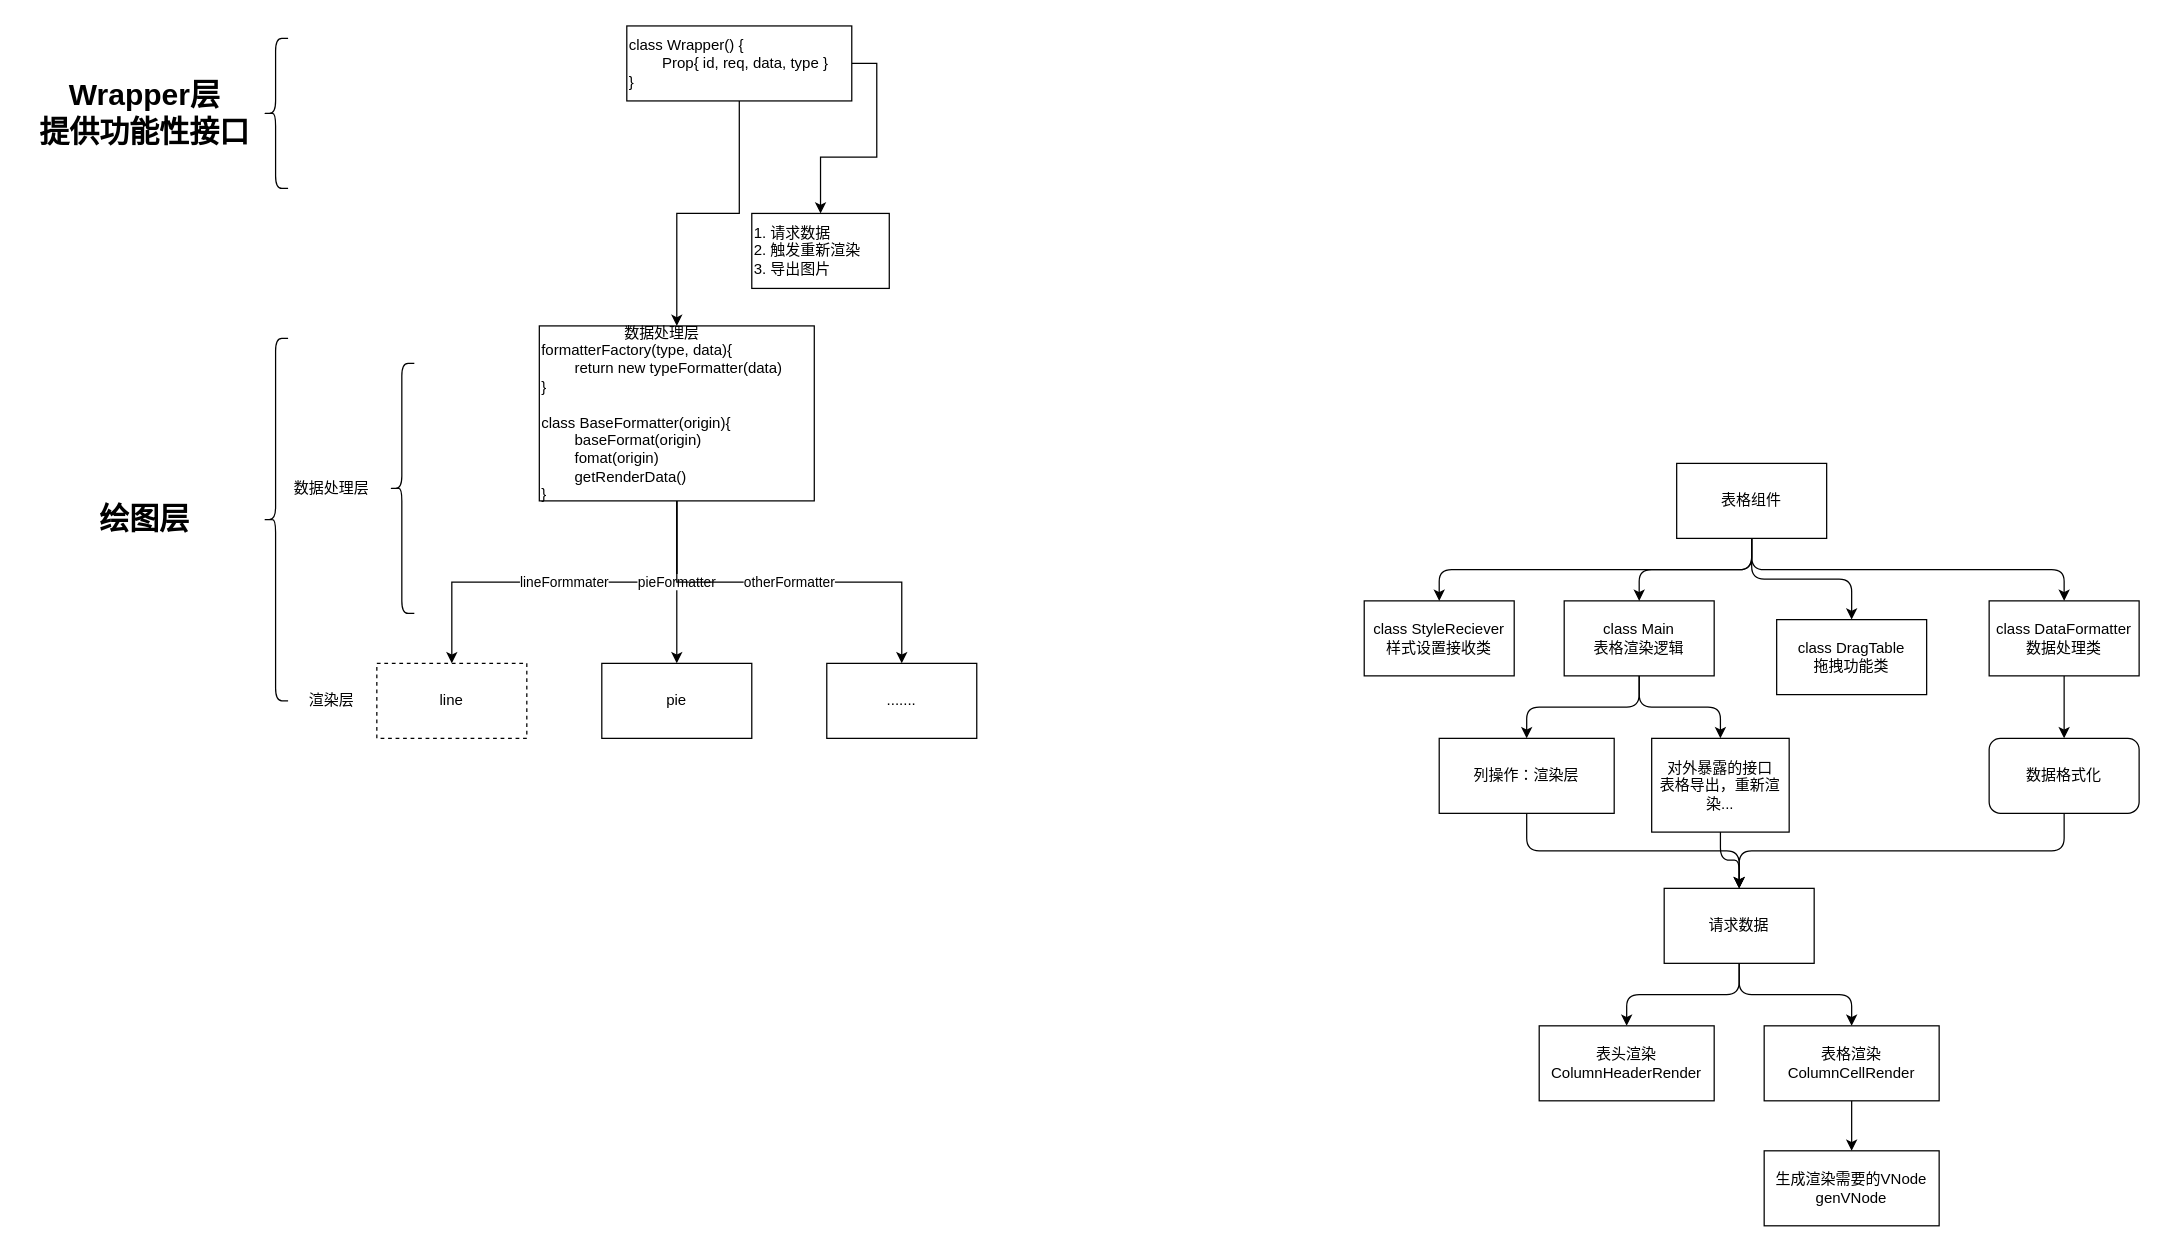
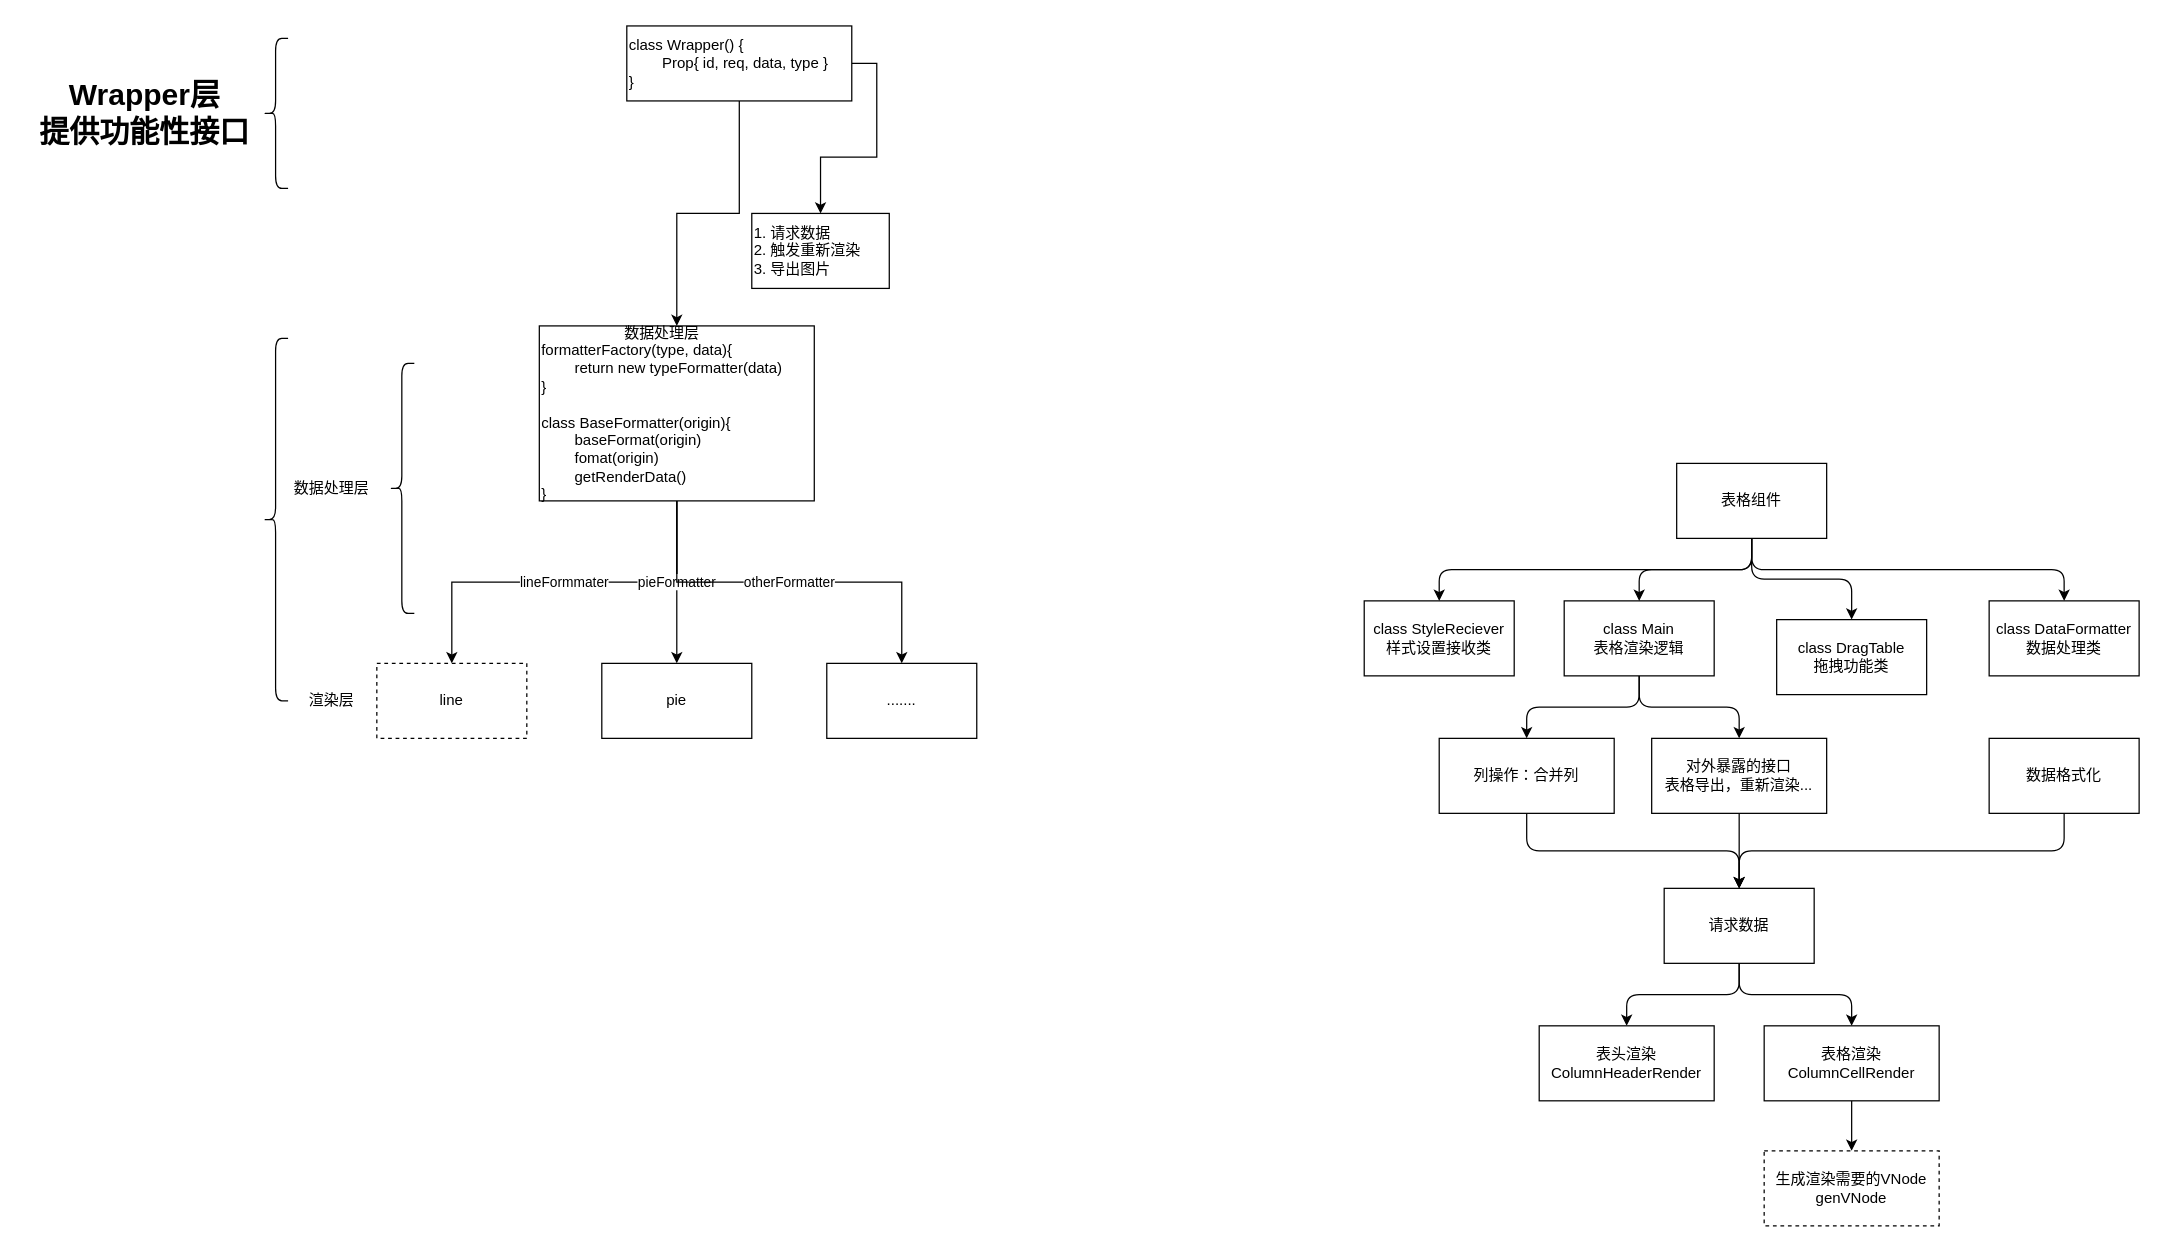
node "绘图层": removed
edge "class DataFormatter 数据处理类" -> "数据格式化": removed
node "列操作：渲染层": label "列操作：渲染层" -> "列操作：合并列"
node "数据格式化": shape rounded rectangle -> rectangle
node "对外暴露的接口 表格导出，重新渲染...": size 138x94 -> 175x75
node "生成渲染需要的VNode genVNode": style solid -> dashed
